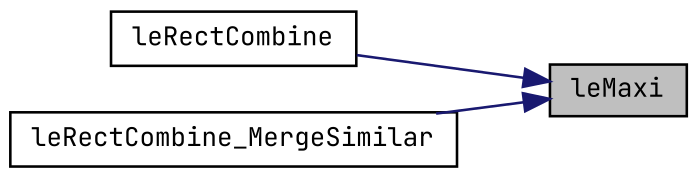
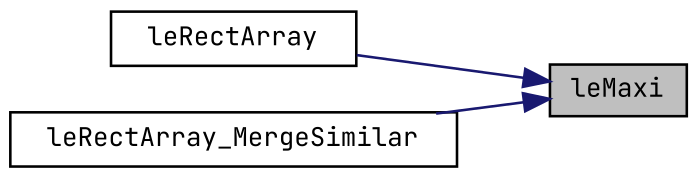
node "leRectCombine": label "leRectCombine" -> "leRectArray"
node "leRectCombine_MergeSimilar": label "leRectCombine_MergeSimilar" -> "leRectArray_MergeSimilar"
